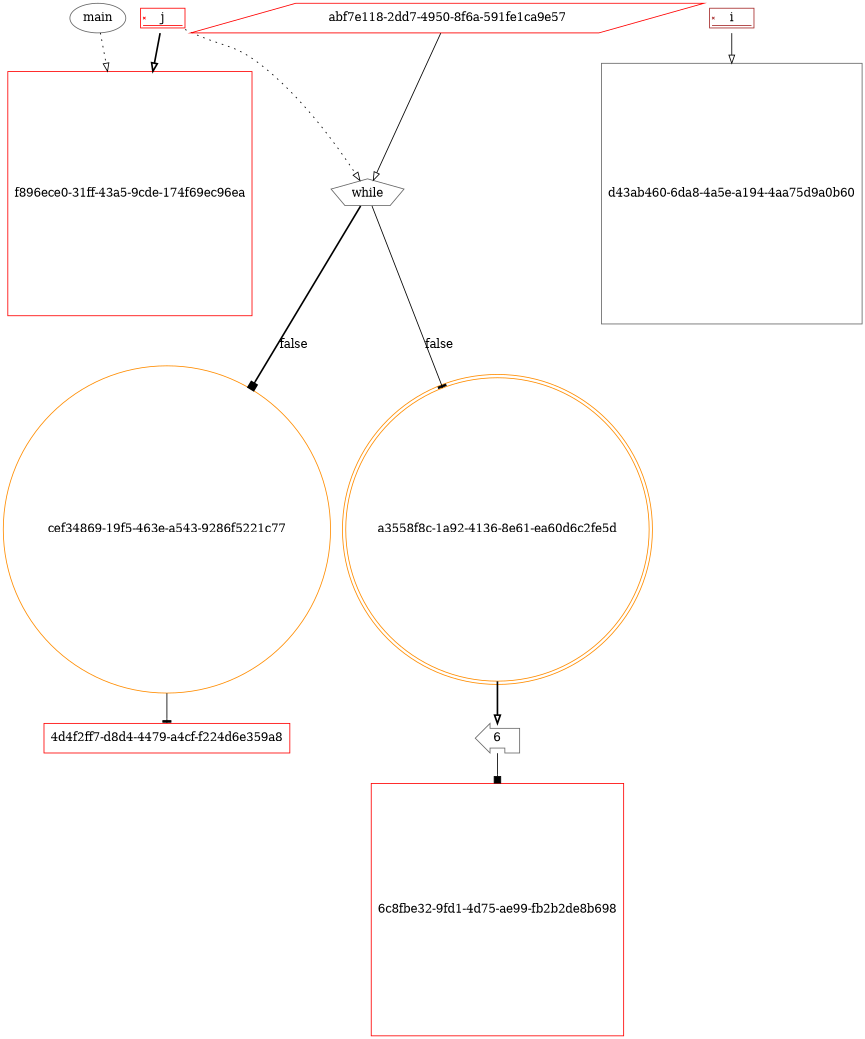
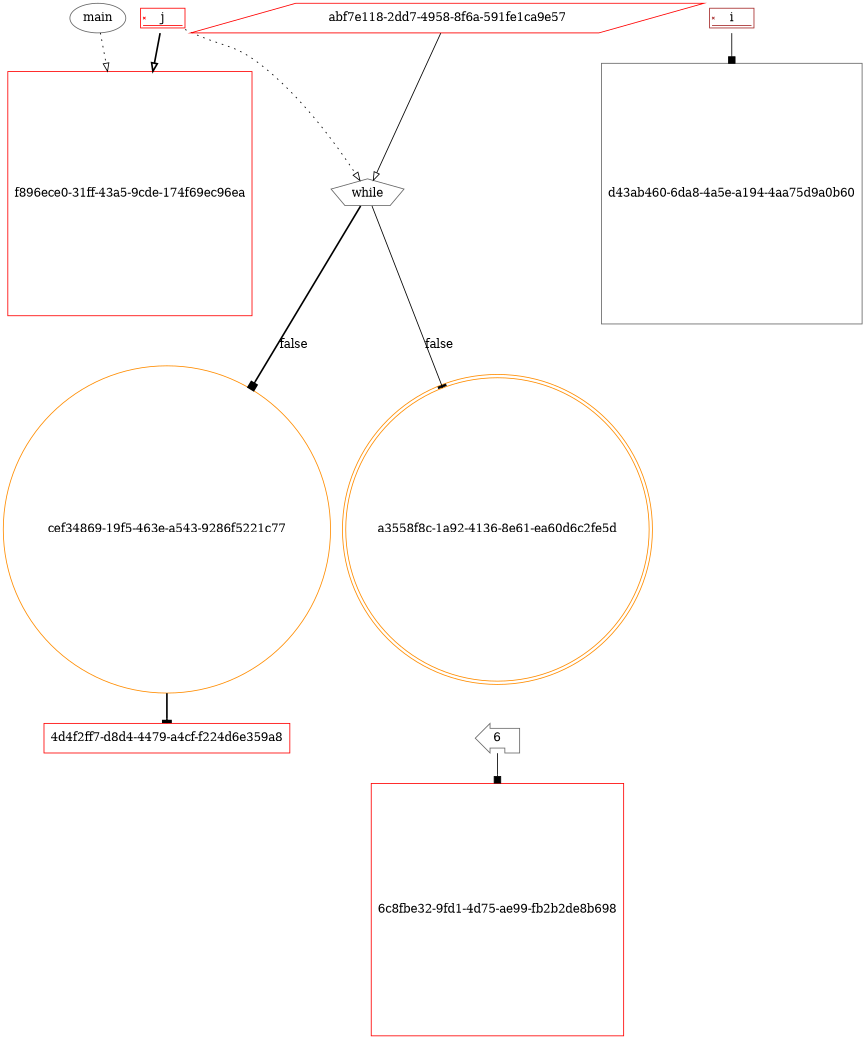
node "abf7e118-2dd7-4950-8f6a-591fe1ca9e57": label "abf7e118-2dd7-4950-8f6a-591fe1ca9e57" -> "abf7e118-2dd7-4958-8f6a-591fe1ca9e57"
edge "i" -> "d43ab460-6da8-4a5e-a194-4aa75d9a0b60": arrowhead onormal -> box
edge "a3558f8c-1a92-4136-8e61-ea60d6c2fe5d" -> "6": removed
edge "cef34869-19f5-463e-a543-9286f5221c77" -> "4d4f2ff7-d8d4-4479-a4cf-f224d6e359a8": style solid -> bold
